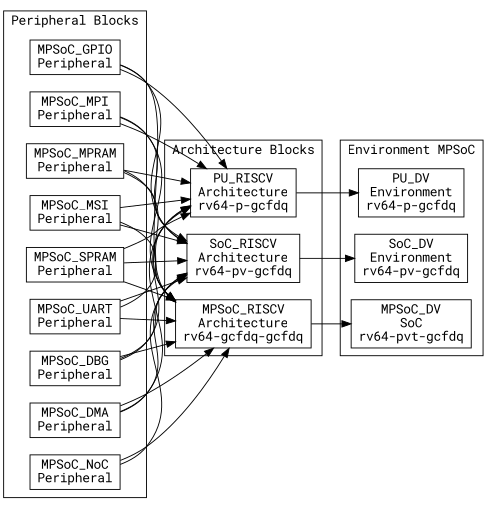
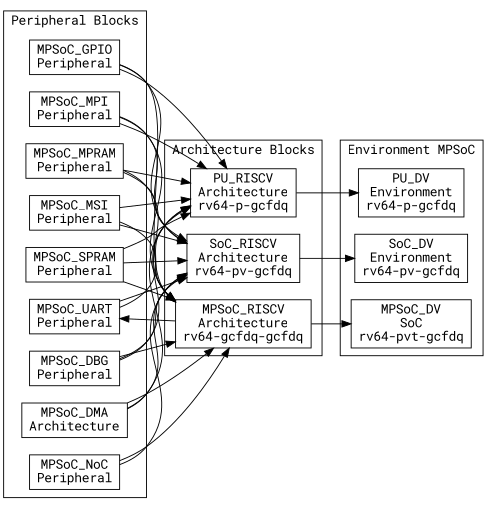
edge "MPSoC_UART Peripheral" -> "MPSoC_RISCV Architecture rv64-gcfdq-gcfdq": reversed
node "MPSoC_DMA Peripheral": label "MPSoC_DMA Peripheral" -> "MPSoC_DMA Architecture"
